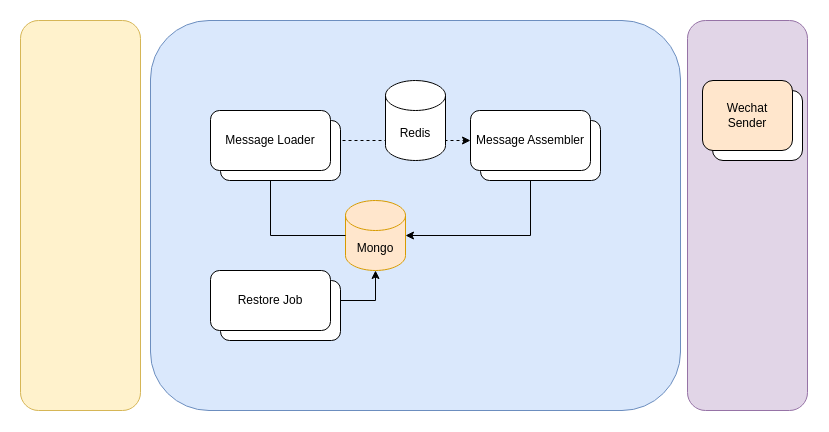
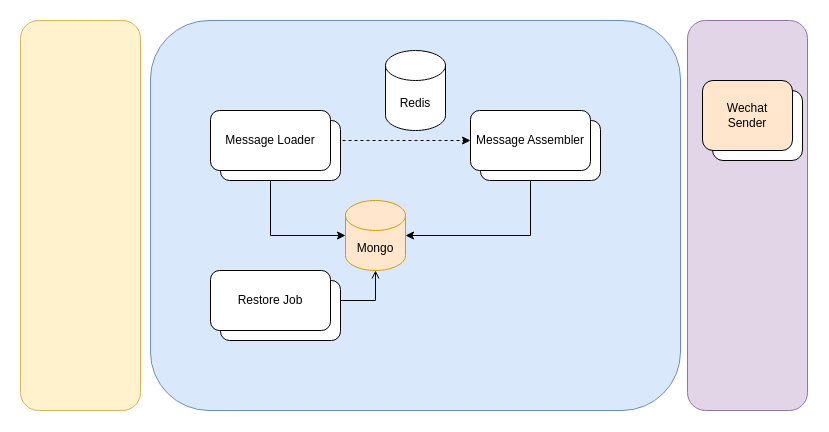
node "Redis": moved (416, 121) -> (416, 91)
edge "Message Loader" -- "Mongo": arrowhead none -> classic
edge "Restore Job" -> "Mongo": arrowhead classic -> open
